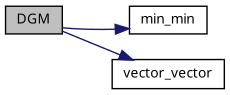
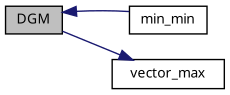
edge "DGM" -> "min_min": reversed
node "vector_vector": label "vector_vector" -> "vector_max"
